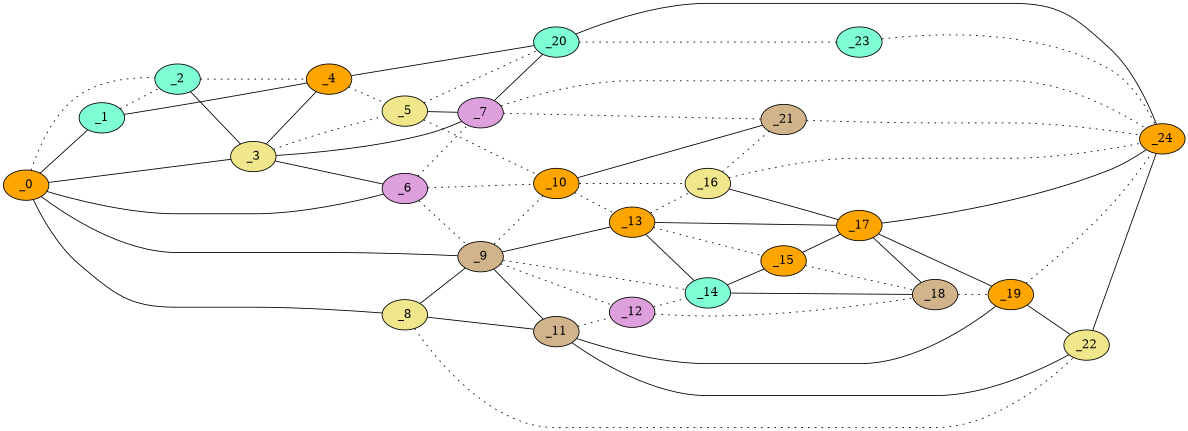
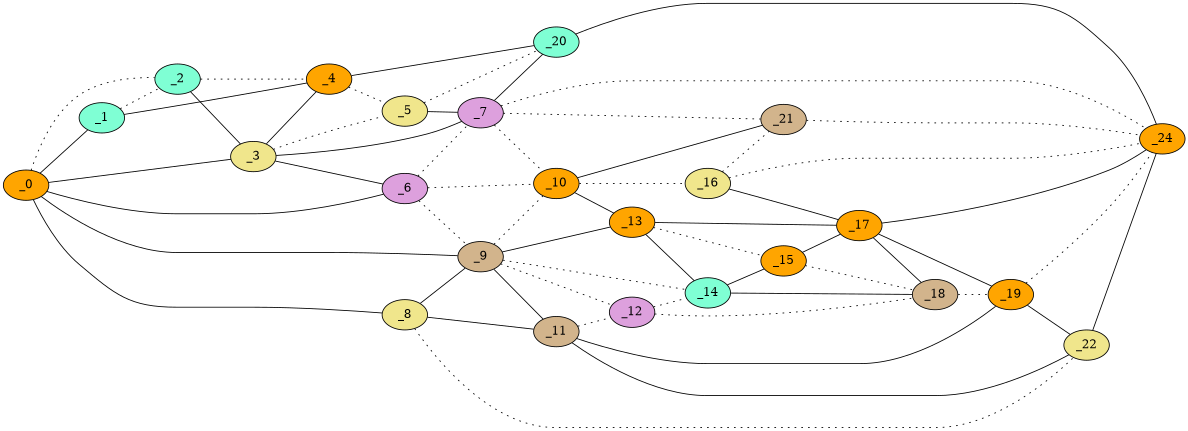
node "_23": removed
edge "_5" -- "_10": now "_7" -- "_10"
edge "_10" -- "_13": style dotted -> solid
edge "_16" -- "_13": removed
